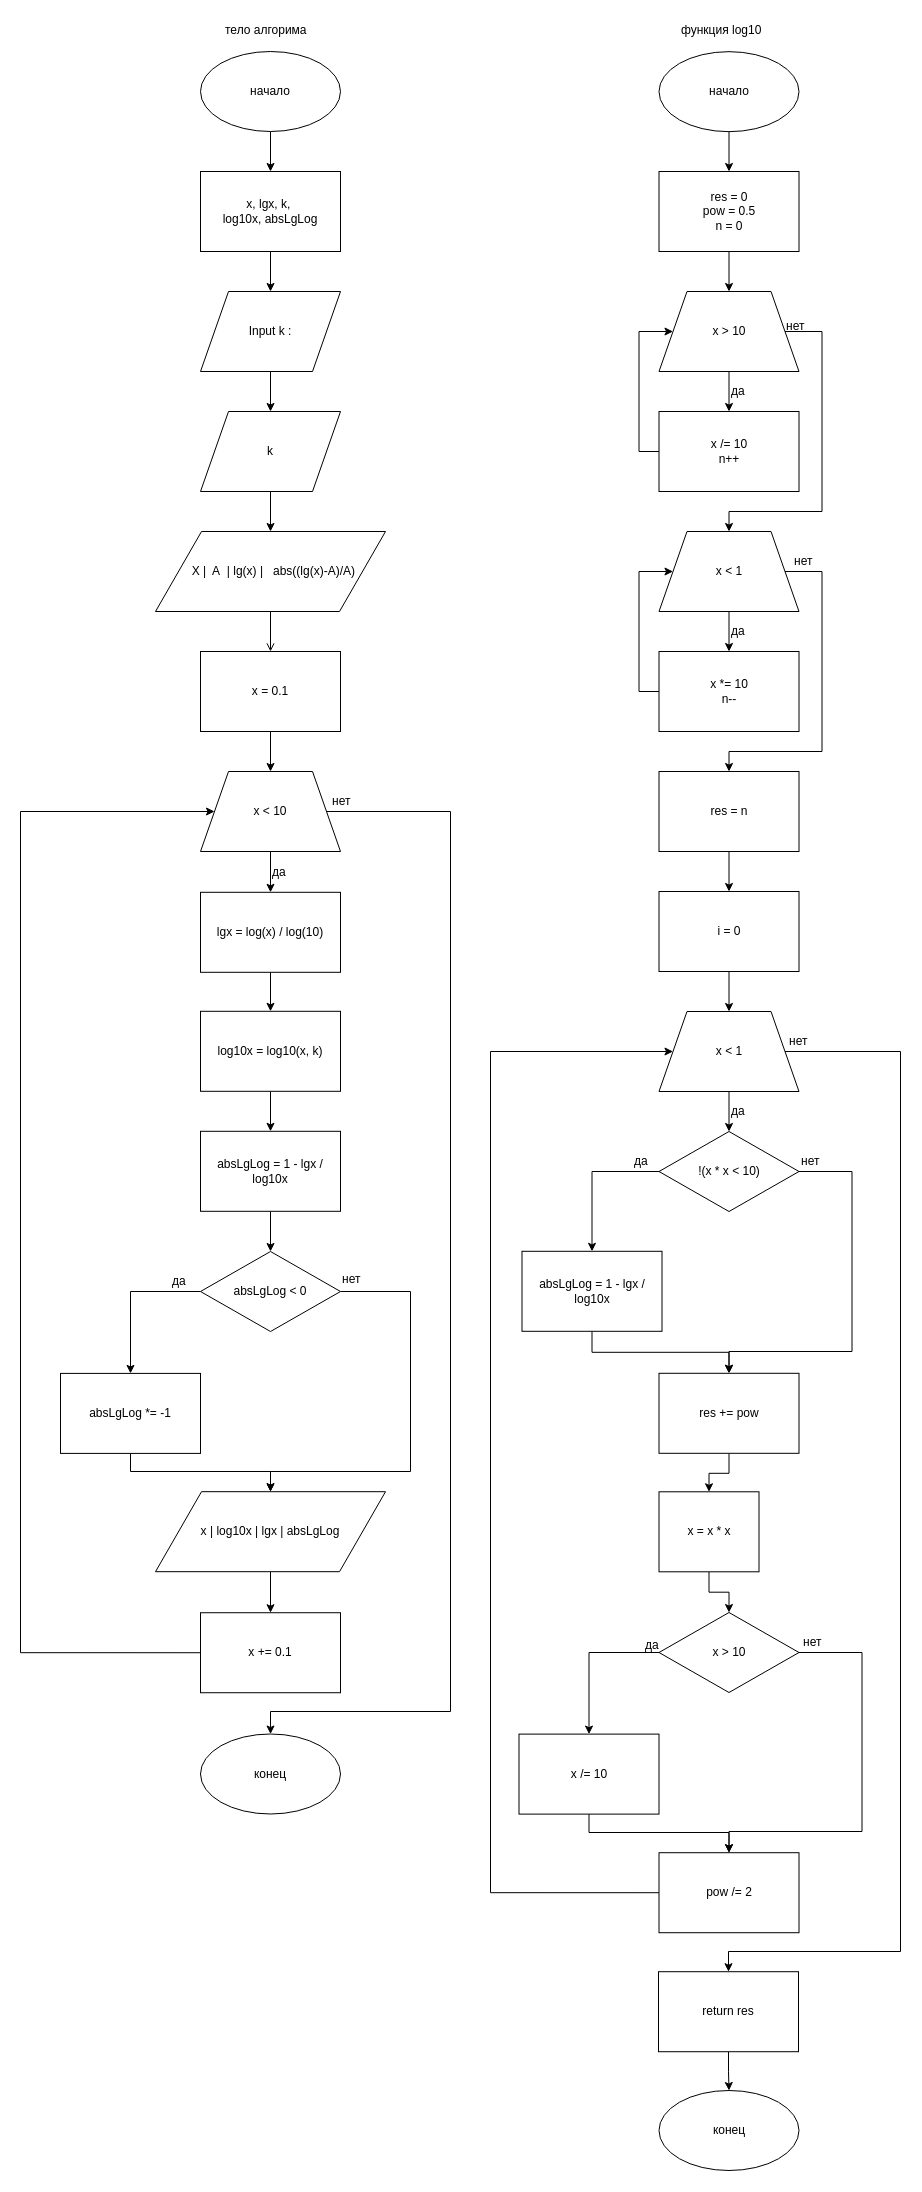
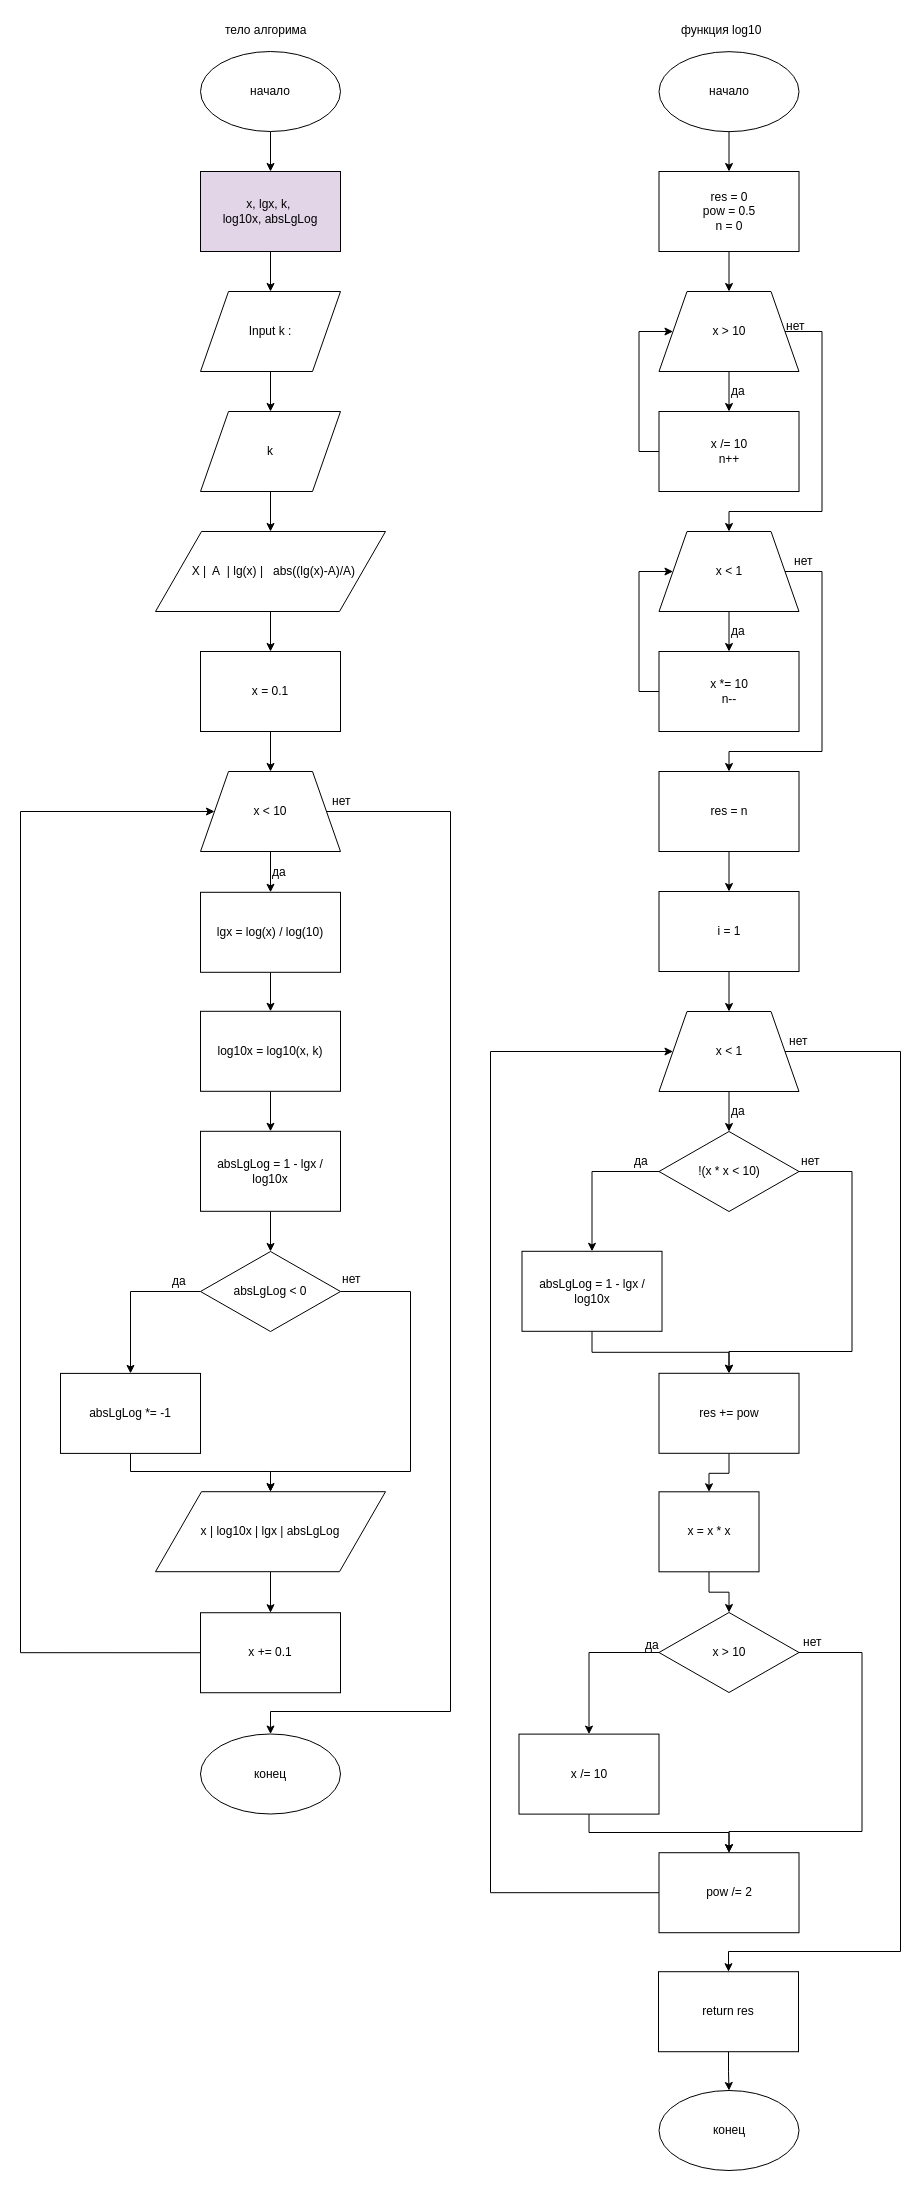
node "x, lgx, k, log10x, absLgLog": fillcolor #ffffff -> #e1d5e7
edge "X | A | lg(x) | abs((lg(x)-A)/A)" -> "x = 0.1": arrowhead open -> classic
node "i = 0": label "i = 0" -> "i = 1"
